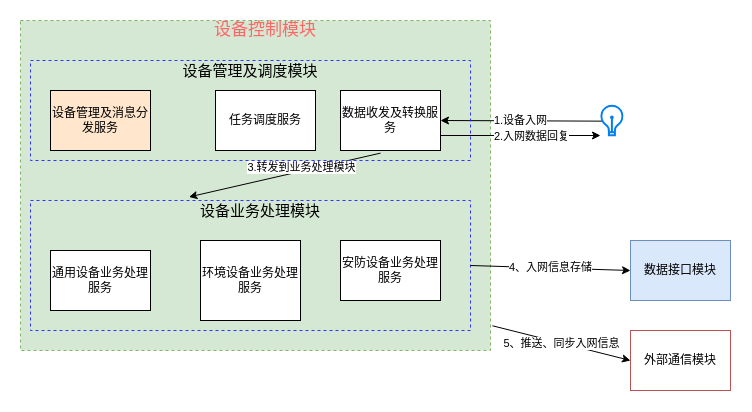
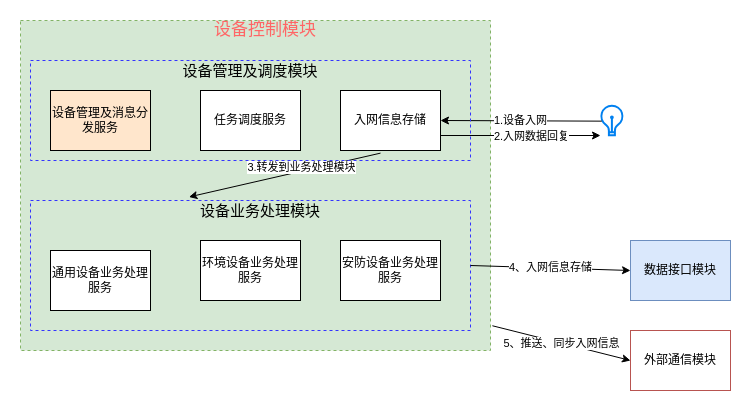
node "任务调度服务": moved (266, 121) -> (251, 121)
node "数据收发及转换服务": label "数据收发及转换服务" -> "入网信息存储"
node "环境设备业务处理服务": size 100x80 -> 100x60
